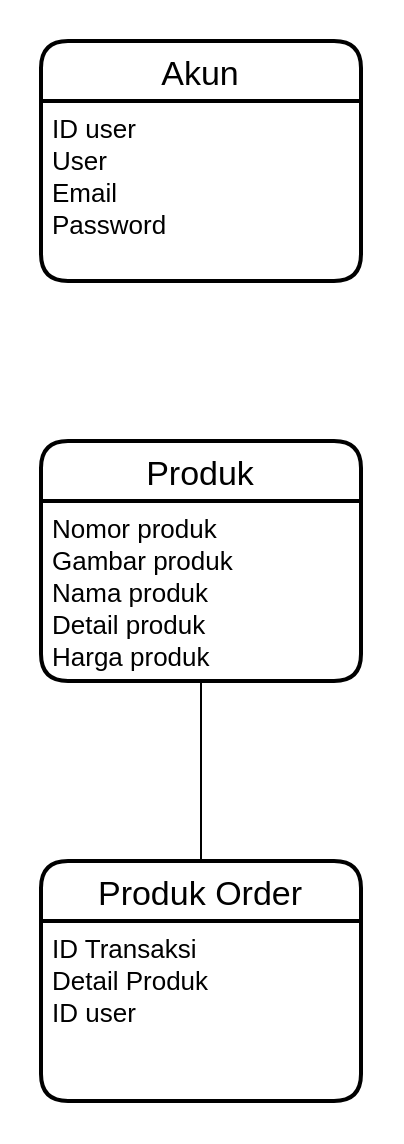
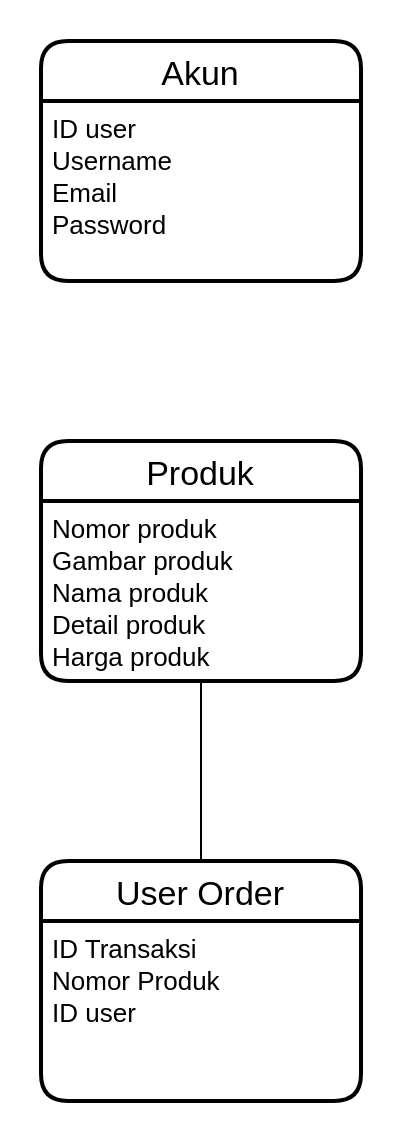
node "ID user User Email Password": label "ID user User Email Password" -> "ID user Username Email Password"
node "Produk Order": label "Produk Order" -> "User Order"
node "ID Transaksi Detail Produk ID user": label "ID Transaksi Detail Produk ID user" -> "ID Transaksi Nomor Produk ID user"
